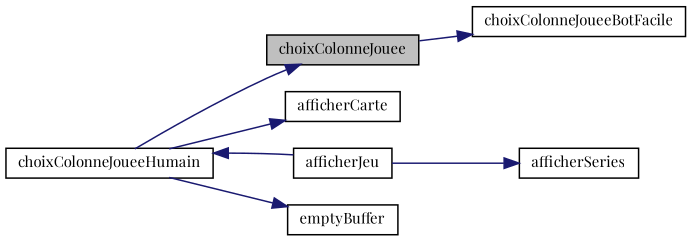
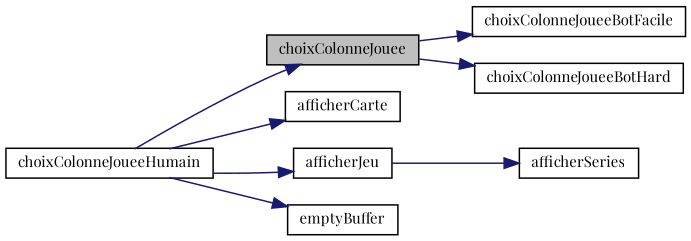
node "choixColonneJoueeBotHard": added
edge "afficherJeu" -> "choixColonneJoueeHumain": reversed
